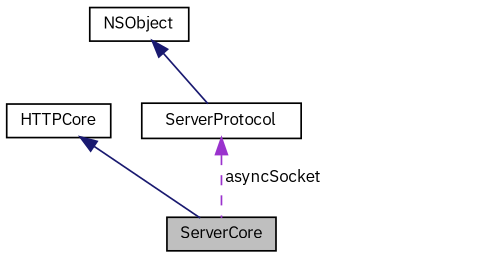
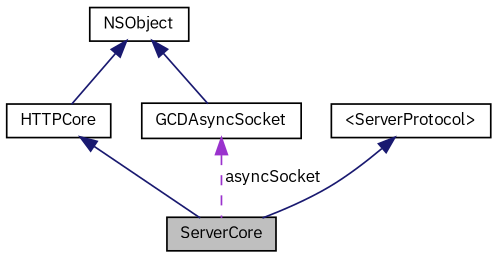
edge "HTTPCore" -> "NSObject": added
node "ServerProtocol": label "ServerProtocol" -> "GCDAsyncSocket"
node "<ServerProtocol>": added
